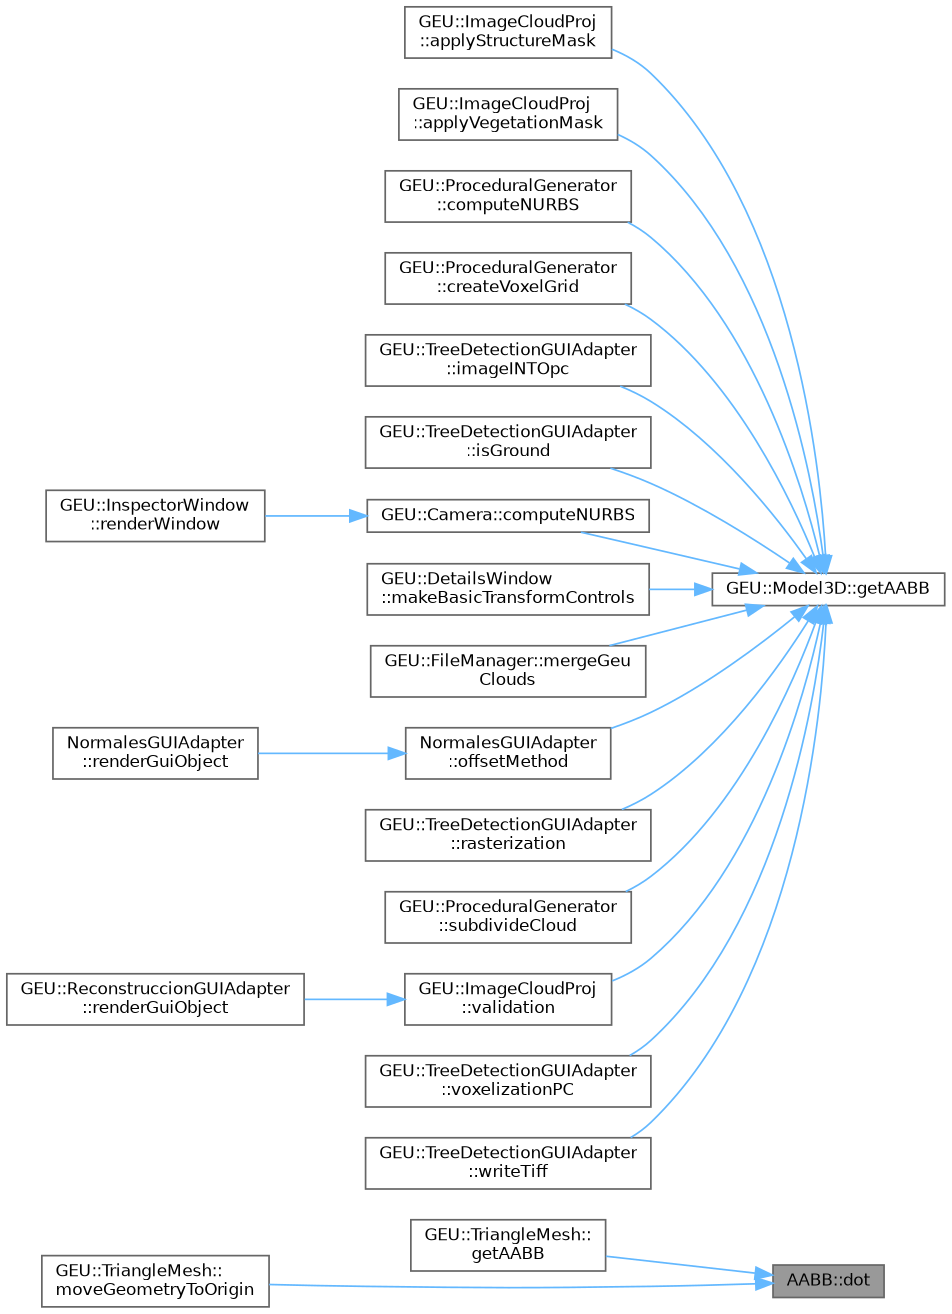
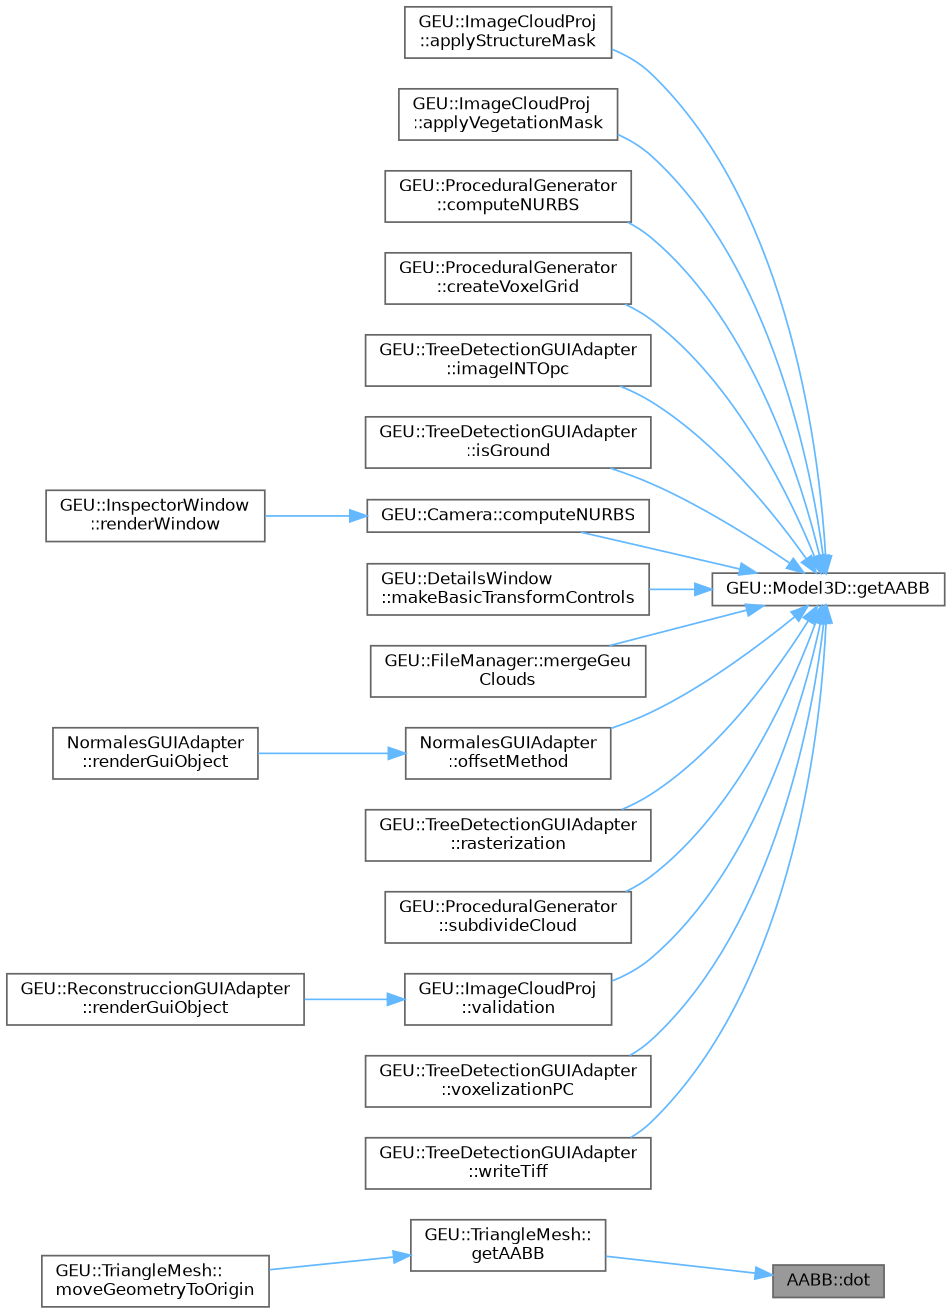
edge "GEU::TriangleMesh:: moveGeometryToOrigin" -> "AABB::dot": now "GEU::TriangleMesh:: moveGeometryToOrigin" -> "GEU::TriangleMesh:: getAABB"
